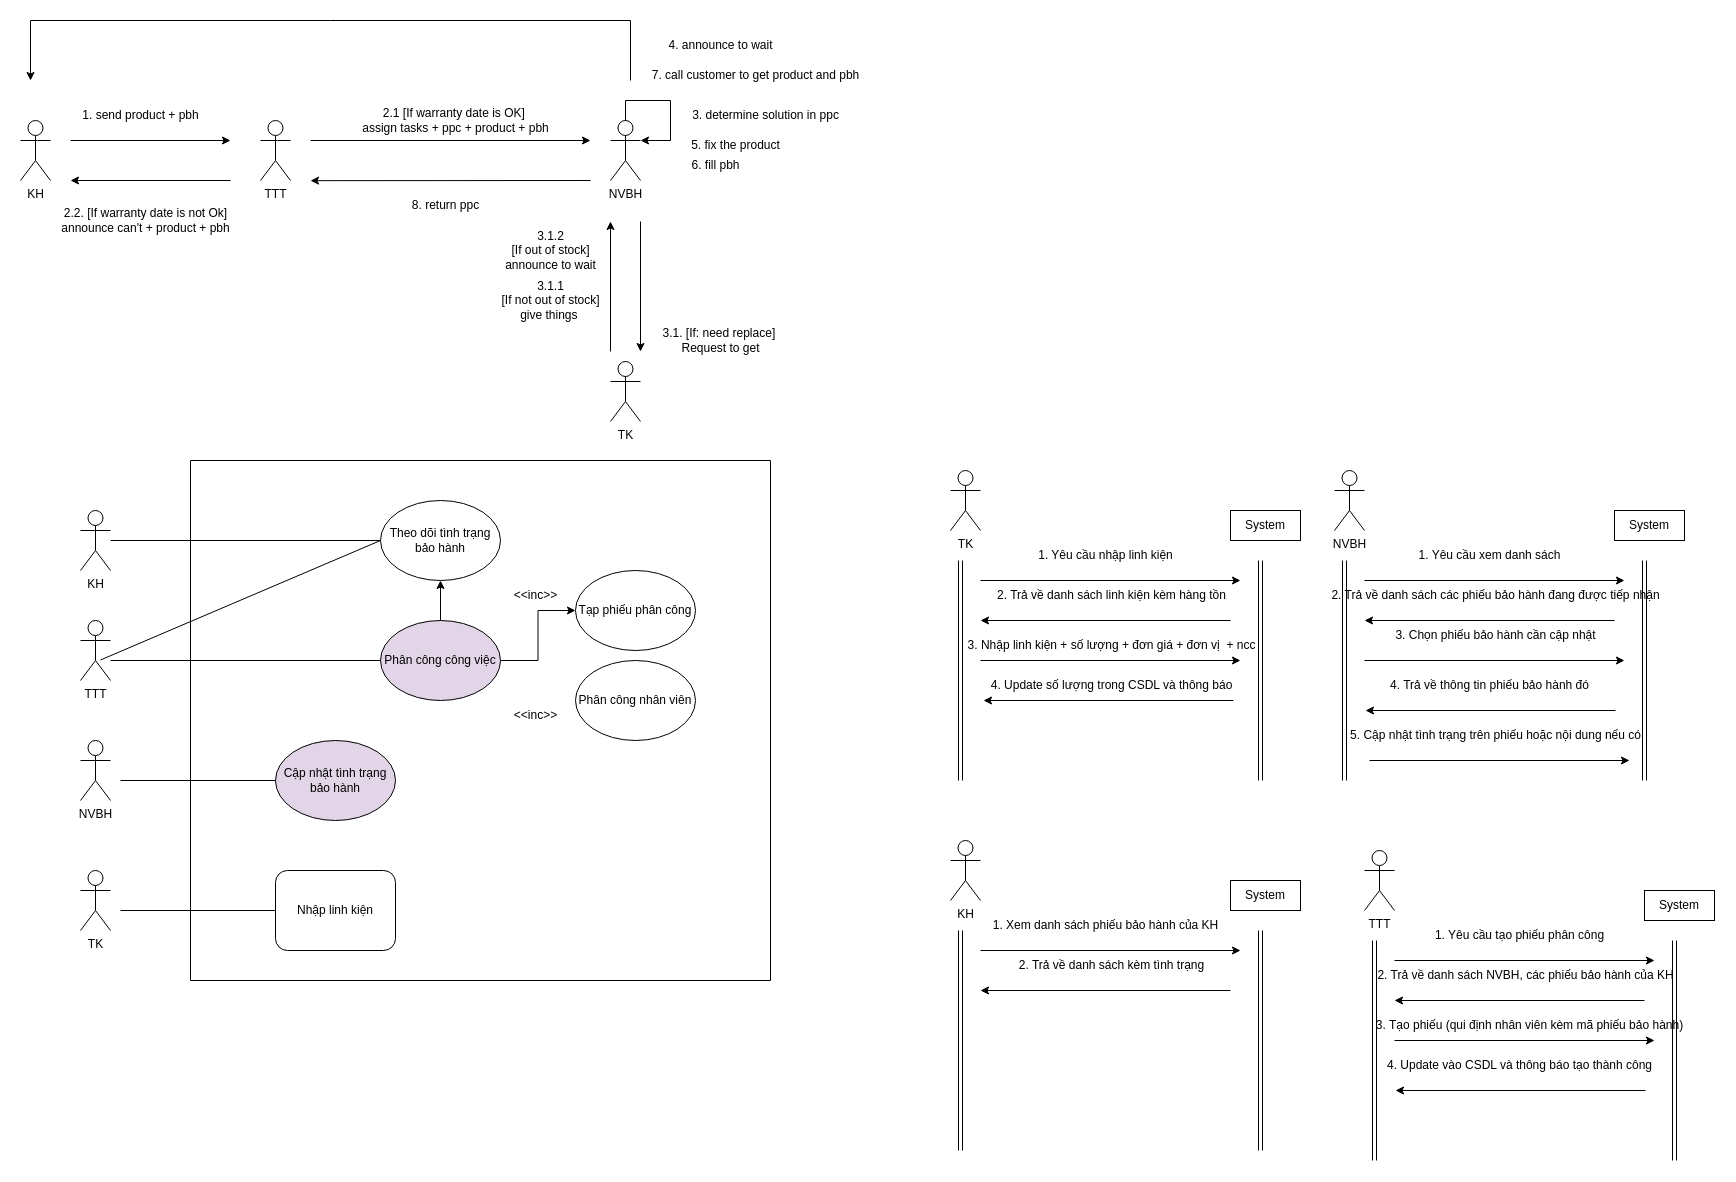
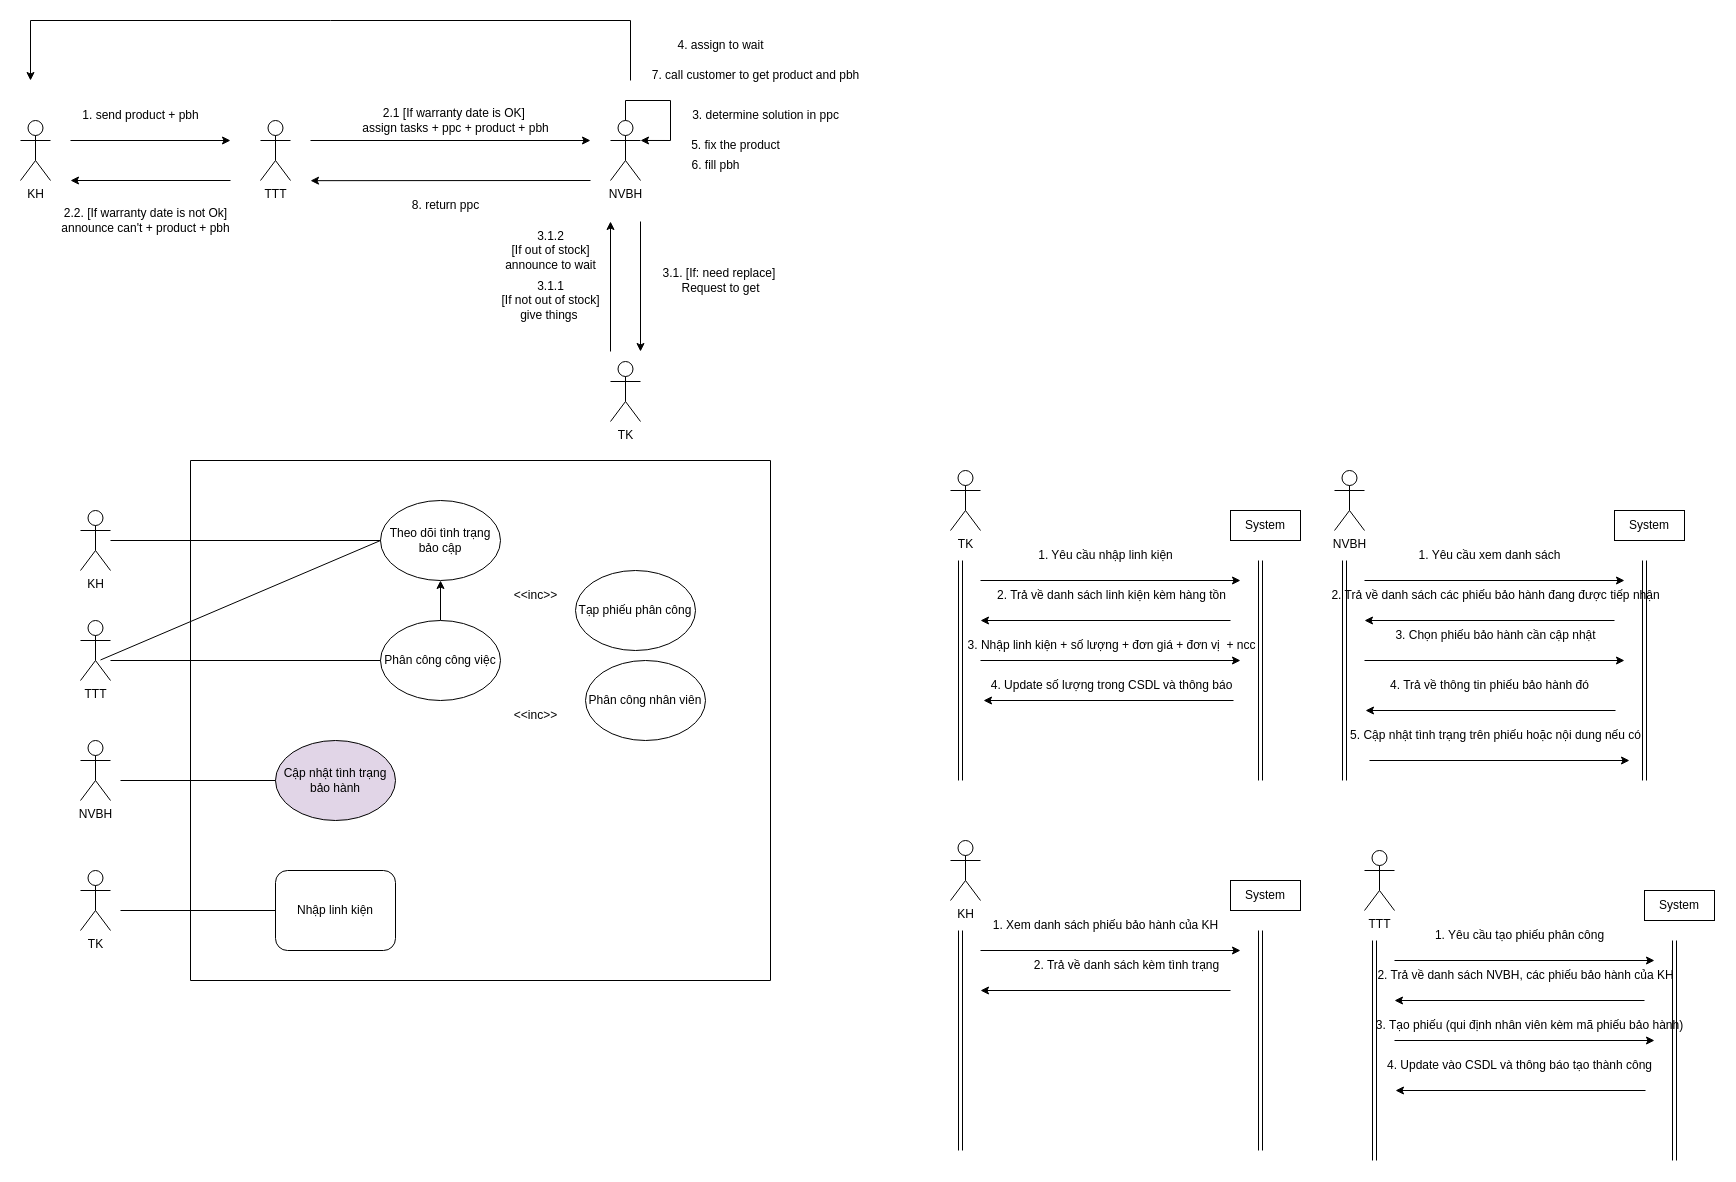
node "4. announce to wait": label "4. announce to wait" -> "4. assign to wait"
node "3.1. [If: need replace] Request to get": moved (721, 341) -> (721, 281)
node "Theo dõi tình trạng bảo hành": label "Theo dõi tình trạng bảo hành" -> "Theo dõi tình trạng bảo cập"
edge "Phân công công việc" -> "Tạp phiếu phân công": removed
node "Phân công công việc": fillcolor #e1d5e7 -> #ffffff
node "Phân công nhân viên": moved (636, 701) -> (646, 701)
node "2. Trả về danh sách kèm tình trạng": moved (1112, 966) -> (1127, 966)
